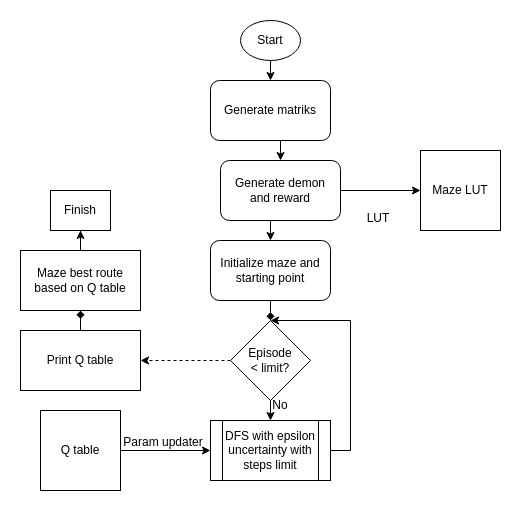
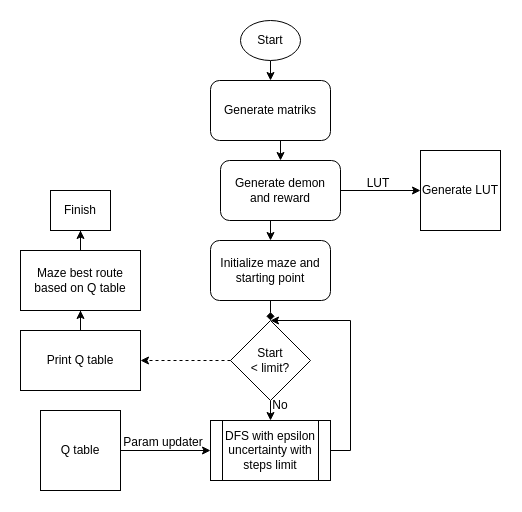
node "Maze LUT": label "Maze LUT" -> "Generate LUT"
node "LUT": moved (379, 219) -> (379, 184)
edge "Print Q table" -> "Maze best route based on Q table": arrowhead diamond -> classic
node "Episode < limit?": label "Episode < limit?" -> "Start < limit?"
